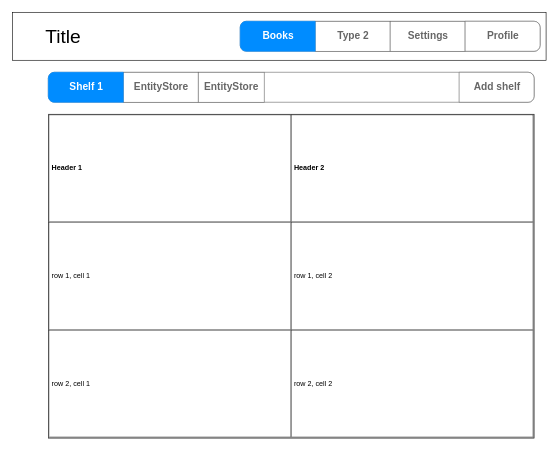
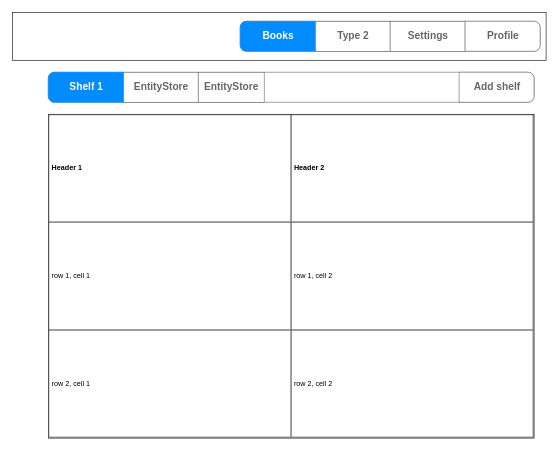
node "Title": removed
